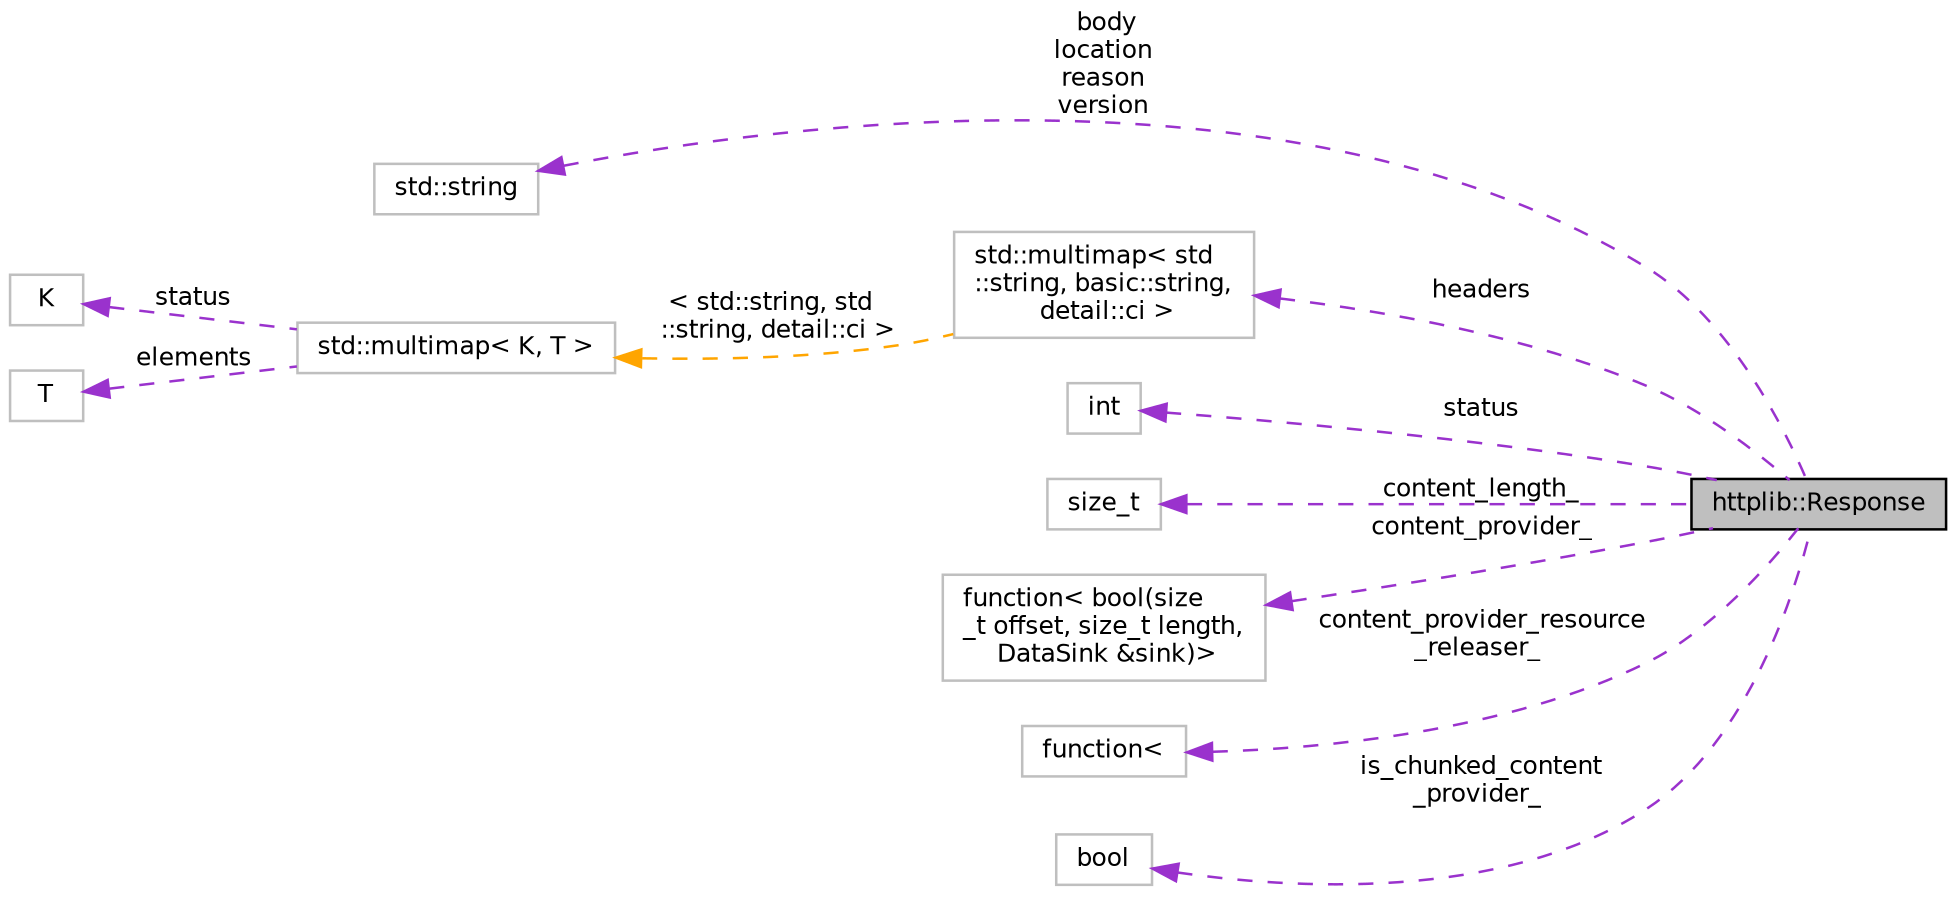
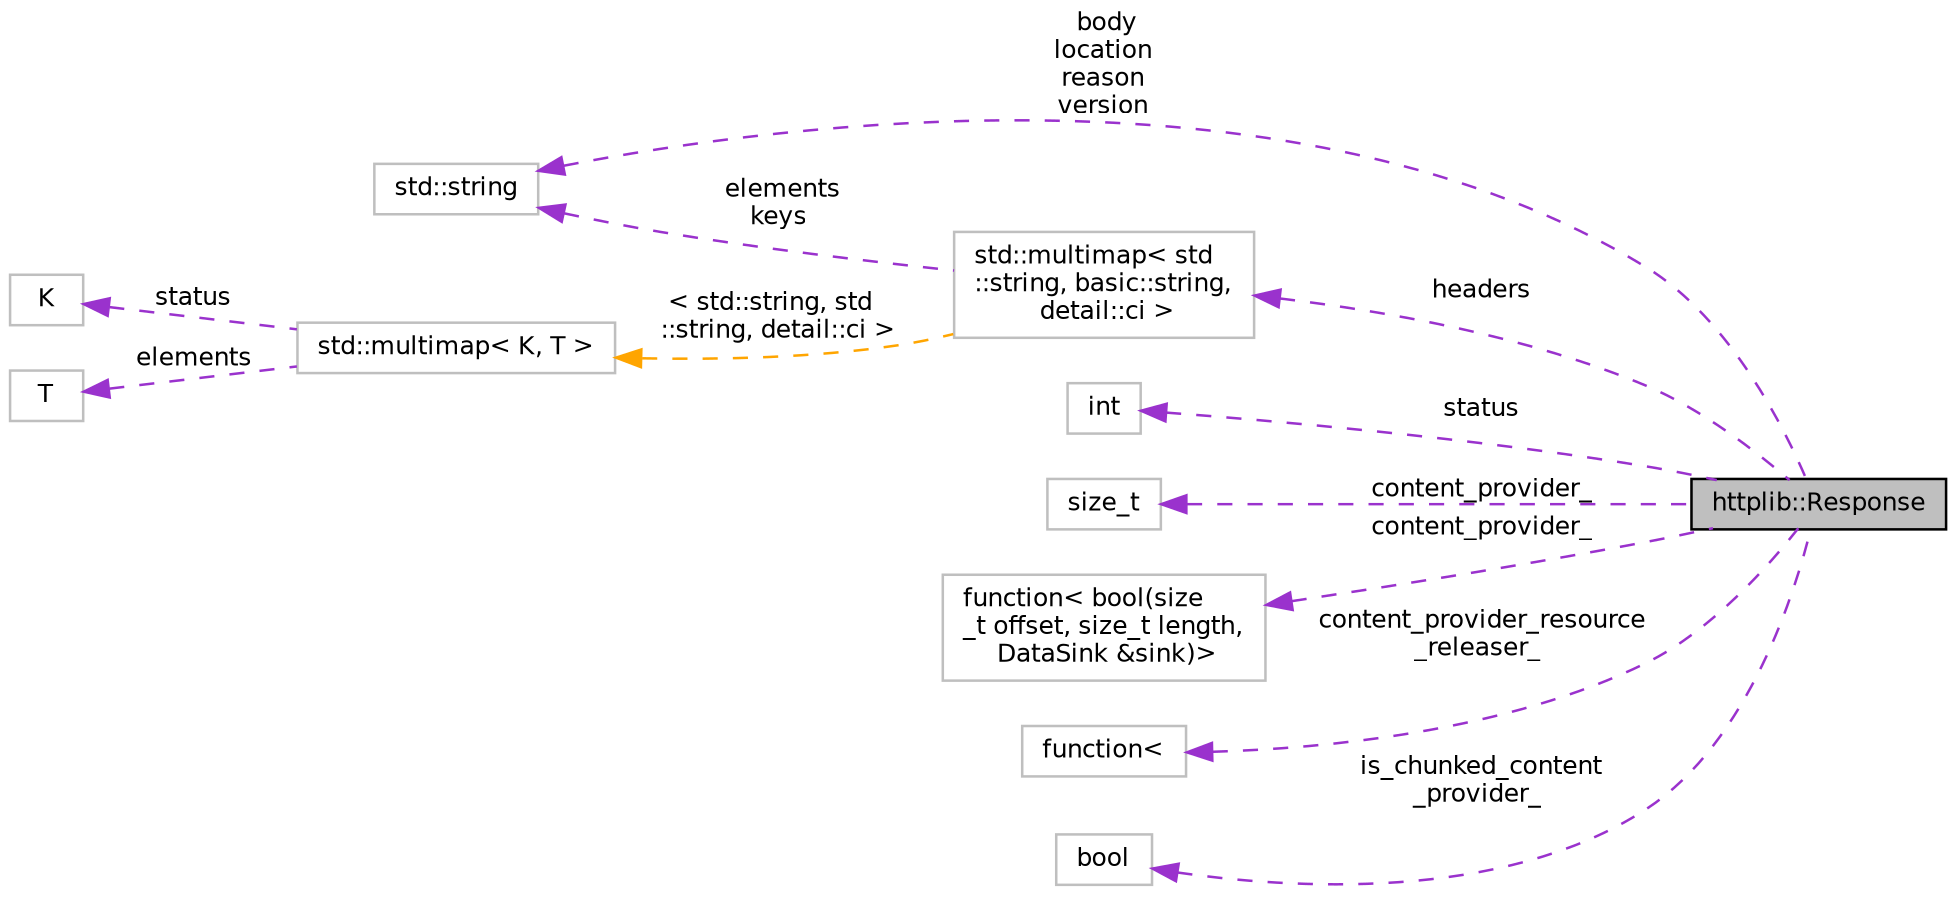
edge "std::multimap< std ::string, basic::string, detail::ci >" -> "std::string": added, label "elements keys"
edge "httplib::Response" -> "size_t": label " content_length_" -> " content_provider_"
